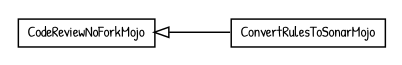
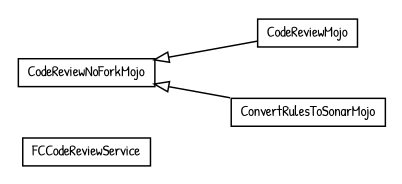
node "CodeReviewMojo": added
node "FCCodeReviewService": added
